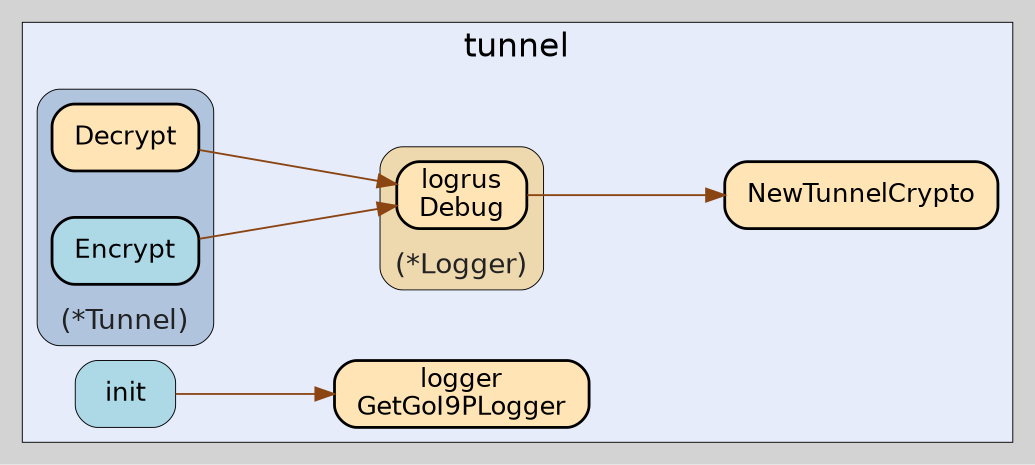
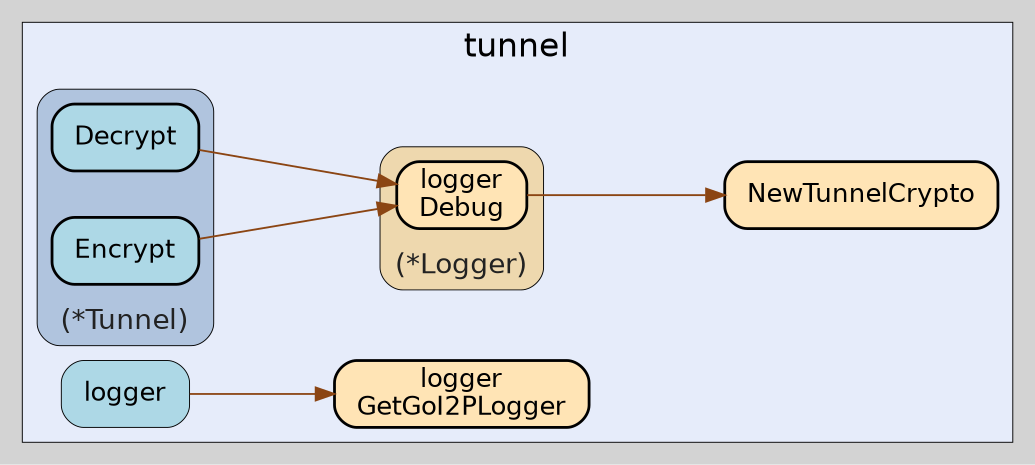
node "Decrypt": fillcolor moccasin -> lightblue
node "logrus Debug": label "logrus Debug" -> "logger Debug"
node "init": label "init" -> "logger"
node "logger GetGoI9PLogger": label "logger GetGoI9PLogger" -> "logger GetGoI2PLogger"
